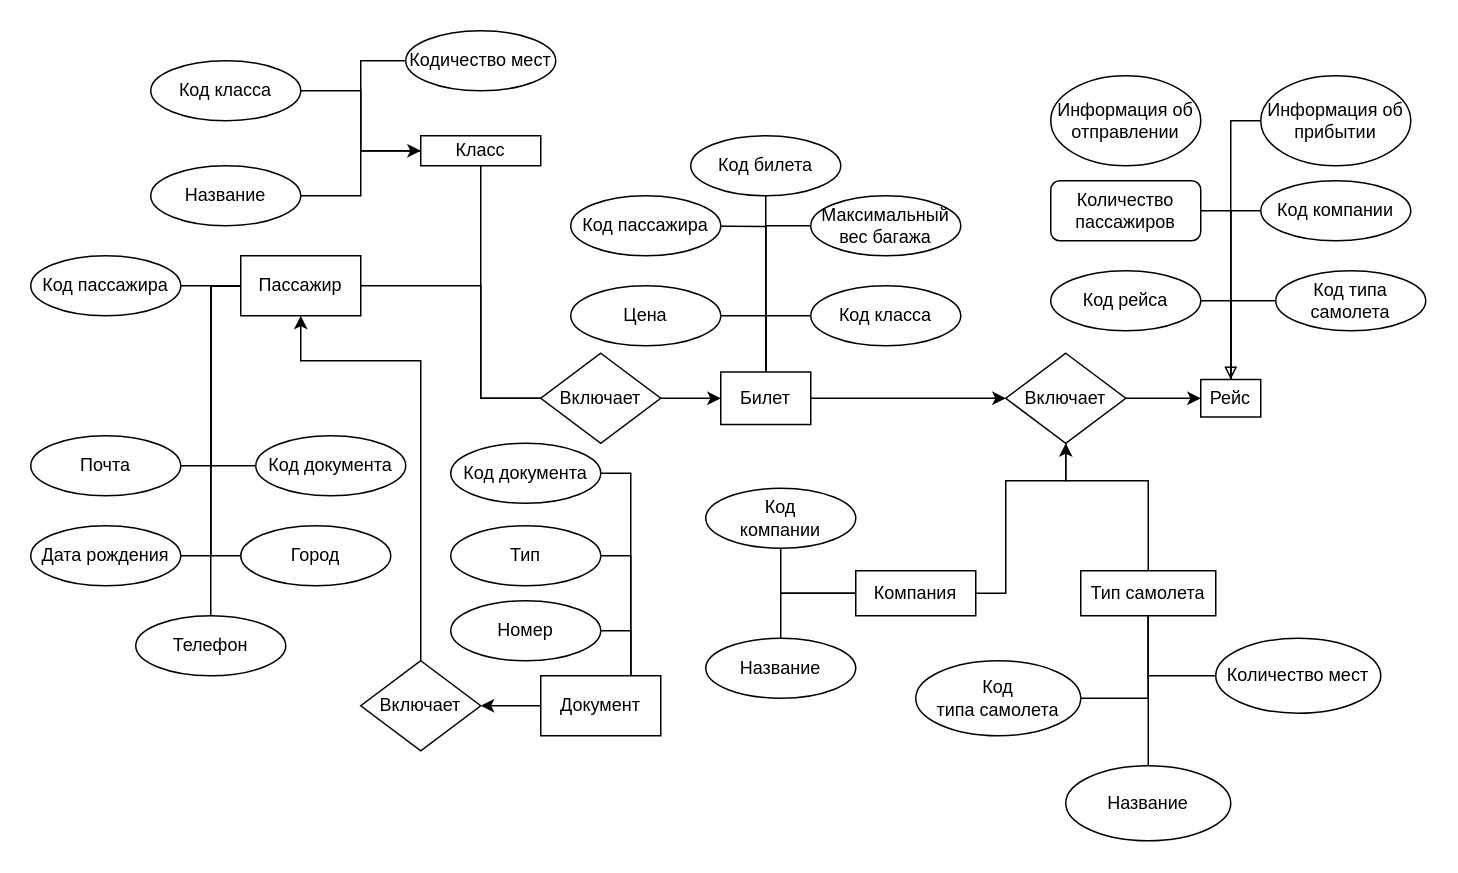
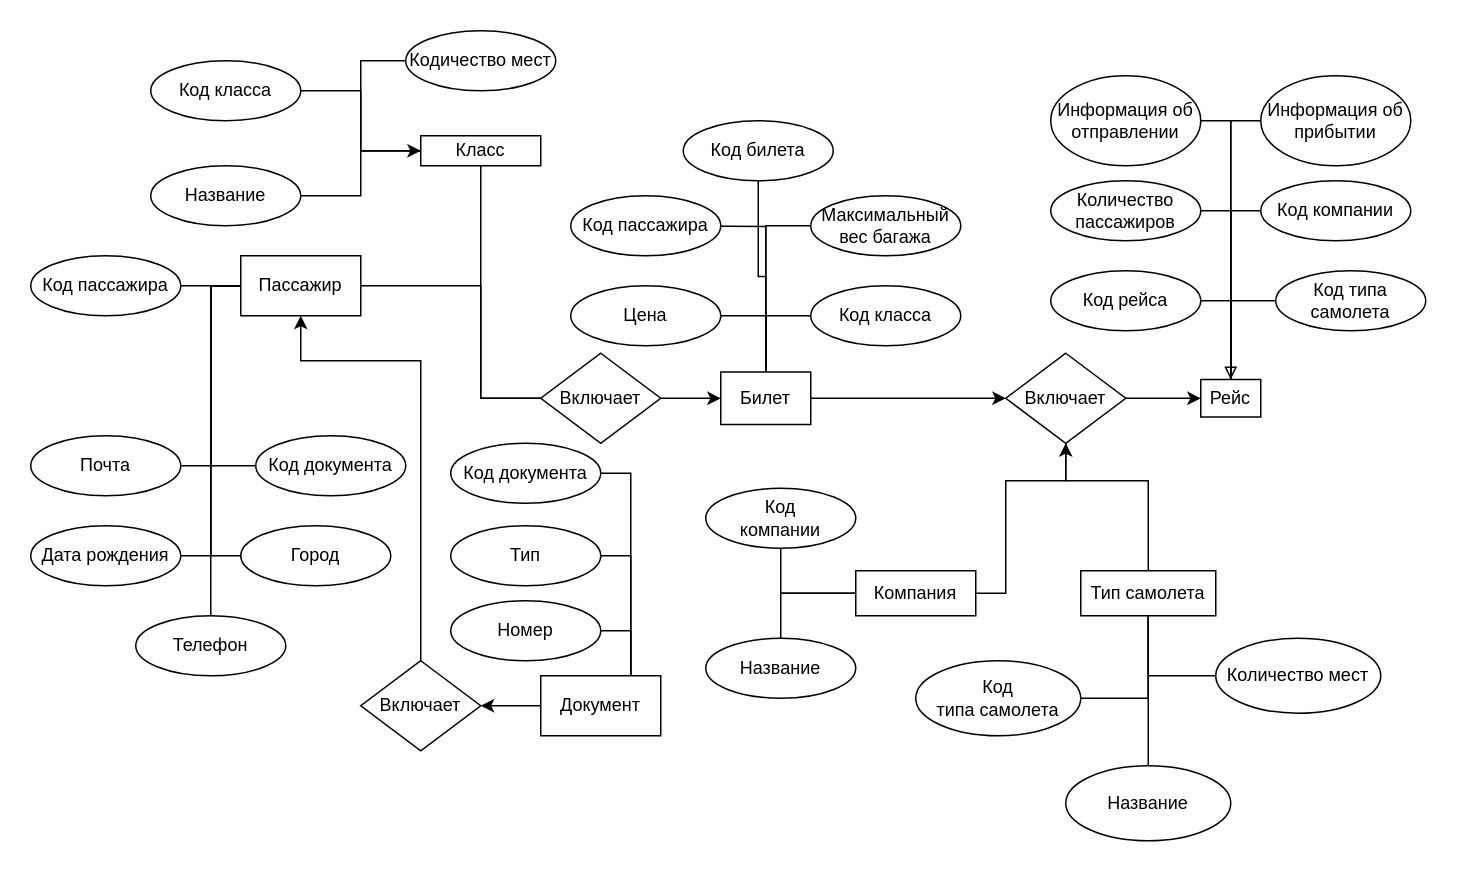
edge "Информация об отправлении" -- "Рейс": added
node "Код билета": moved (766, 166) -> (758, 151)
node "Количество пассажиров": shape rounded rectangle -> ellipse
